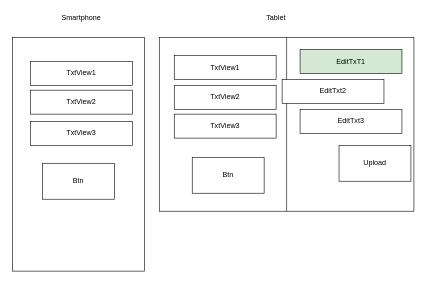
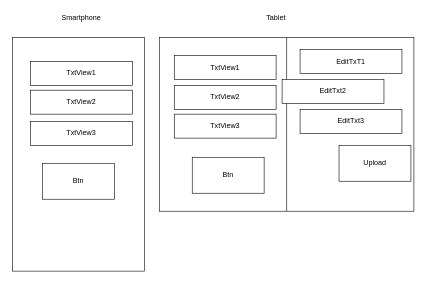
node "EditTxT1": fillcolor #d5e8d4 -> #ffffff
